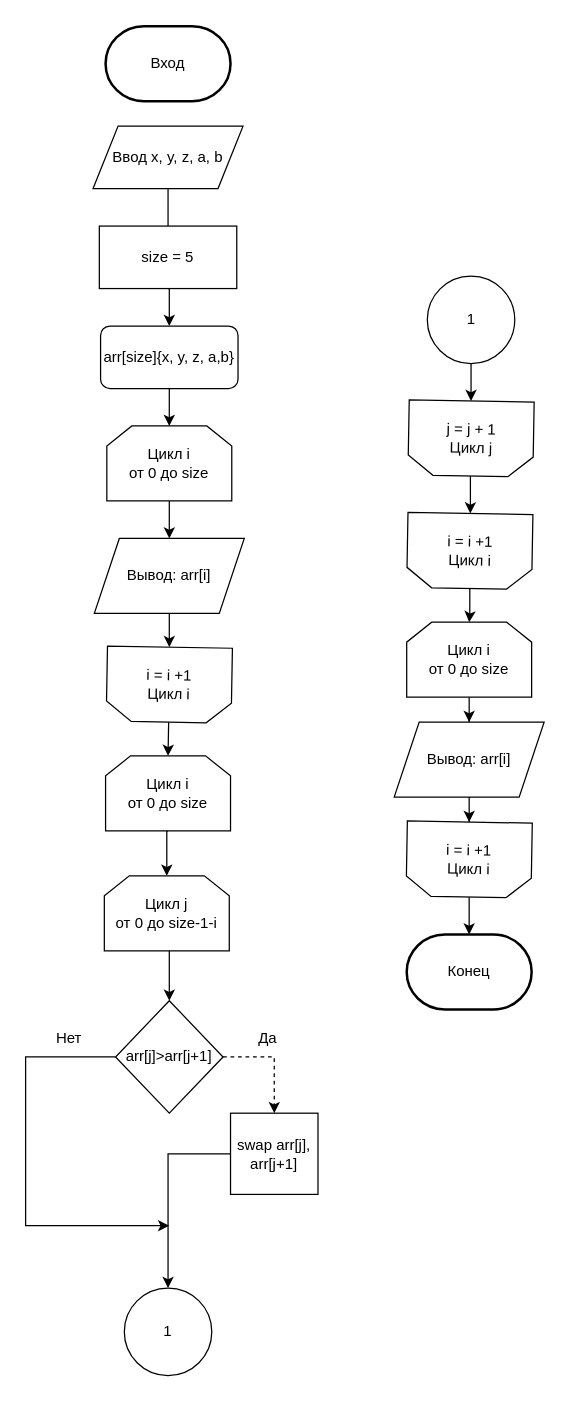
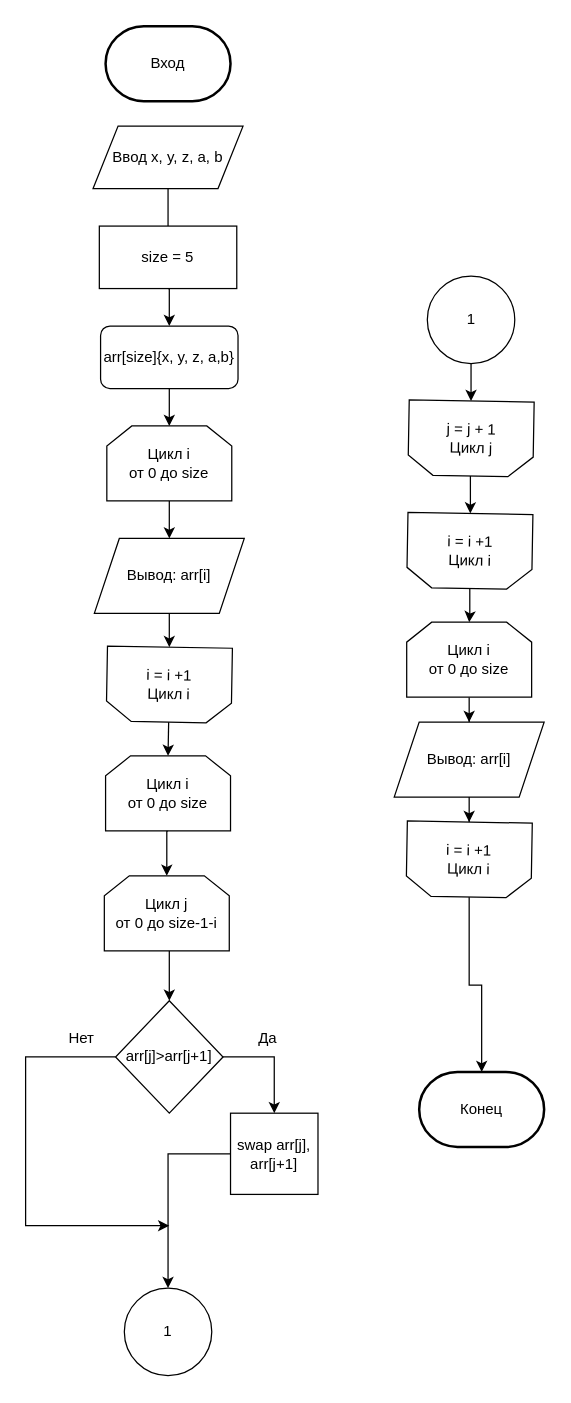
node "Конец": moved (469, 972) -> (482, 1109)
node "Нет": moved (69, 1038) -> (82, 1038)
edge "arr[j]>arr[j+1]" -> "swap arr[j], arr[j+1]": style dashed -> solid
